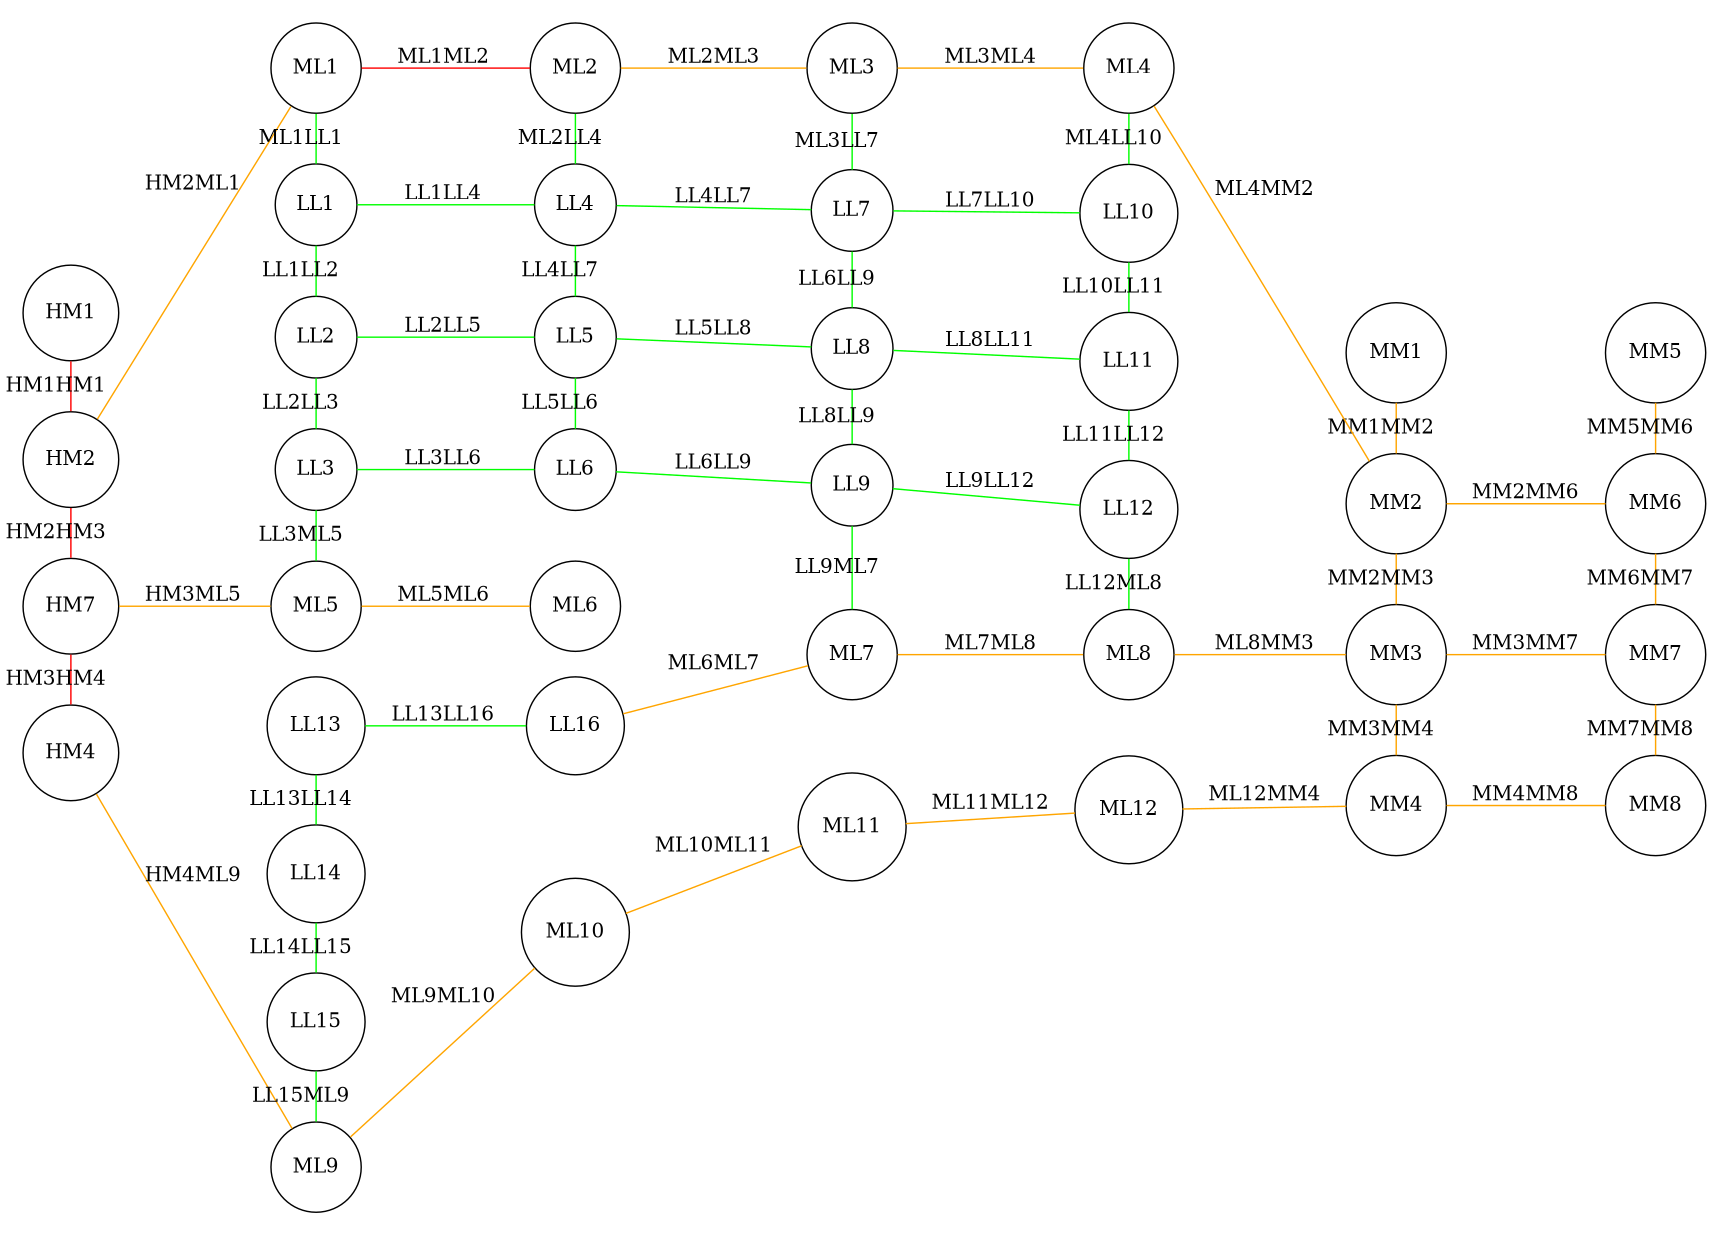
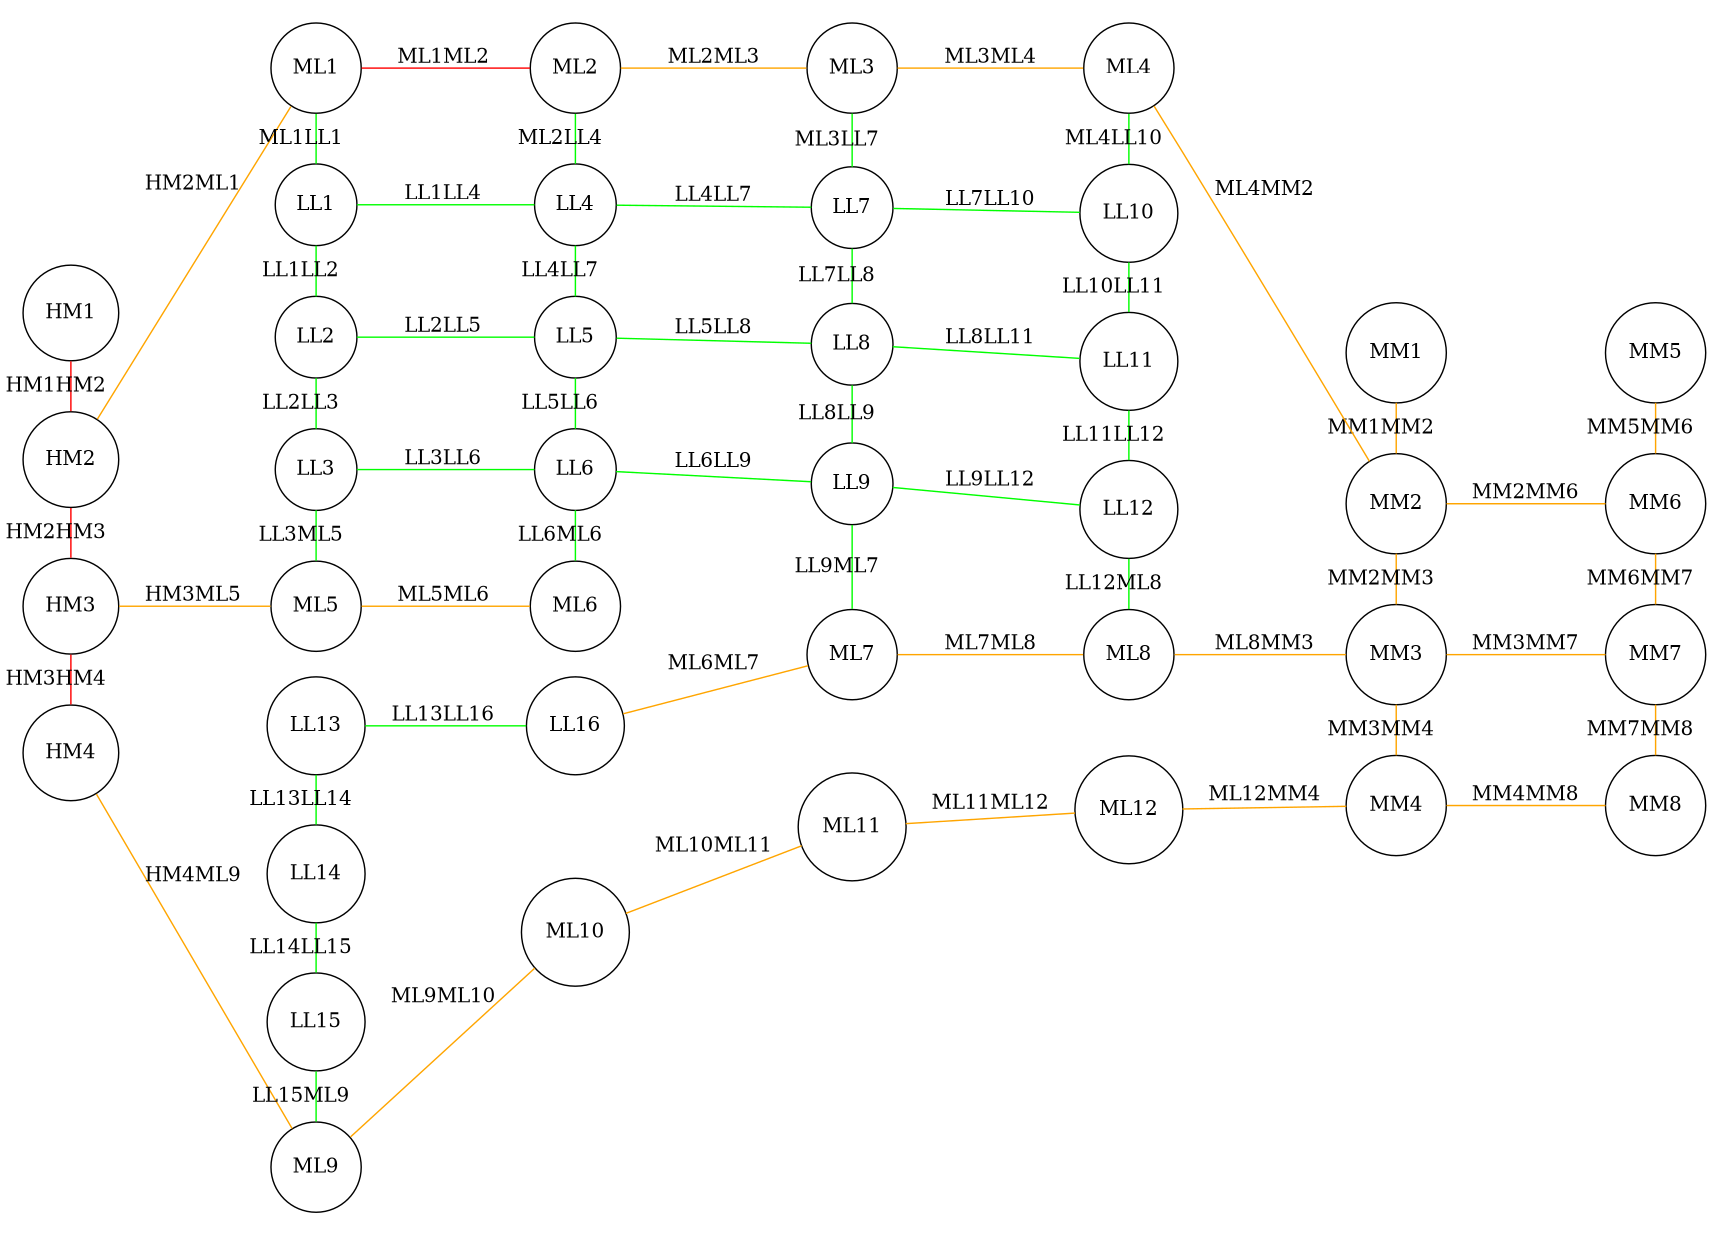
edge "LL7" -- "LL8": label "LL6LL9" -> "LL7LL8"
edge "HM1" -- "HM2": label "HM1HM1" -> "HM1HM2"
edge "LL6" -- "ML6": added, label "LL6ML6"
node "HM7": label "HM7" -> "HM3"
